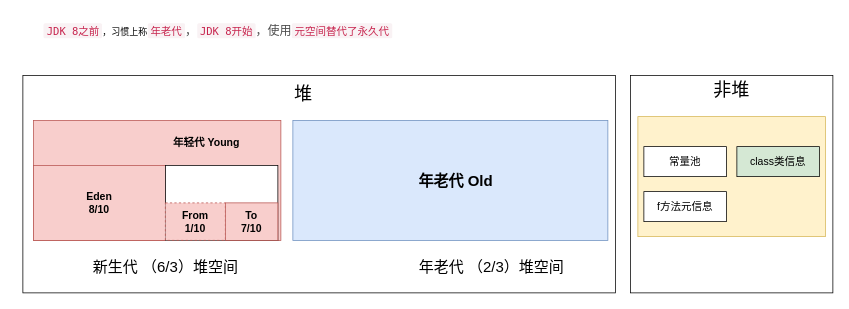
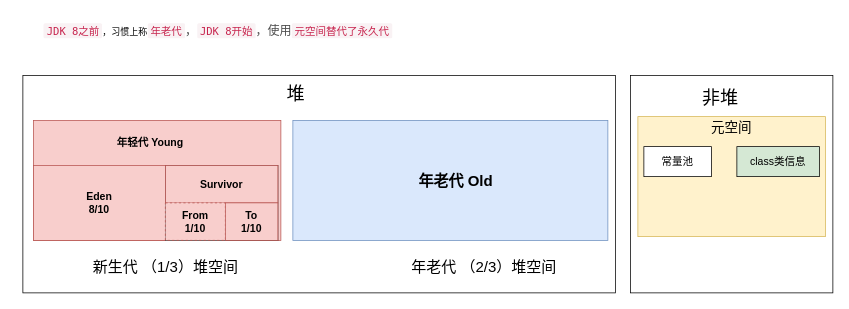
node "非堆": moved (732, 90) -> (720, 98)
node "堆": moved (303, 94) -> (296, 94)
node "元空间": added
node "年轻代 Young": moved (207, 143) -> (150, 143)
node "常量池": size 83x30 -> 68x30
node "Survivor": added
node "f方法元信息": removed
node "To7/10": label "To7/10" -> "To1/10"
node "新生代 （6/3）堆空间": label "新生代 （6/3）堆空间" -> "新生代 （1/3）堆空间"
node "年老代 （2/3）堆空间": moved (492, 267) -> (484, 267)
